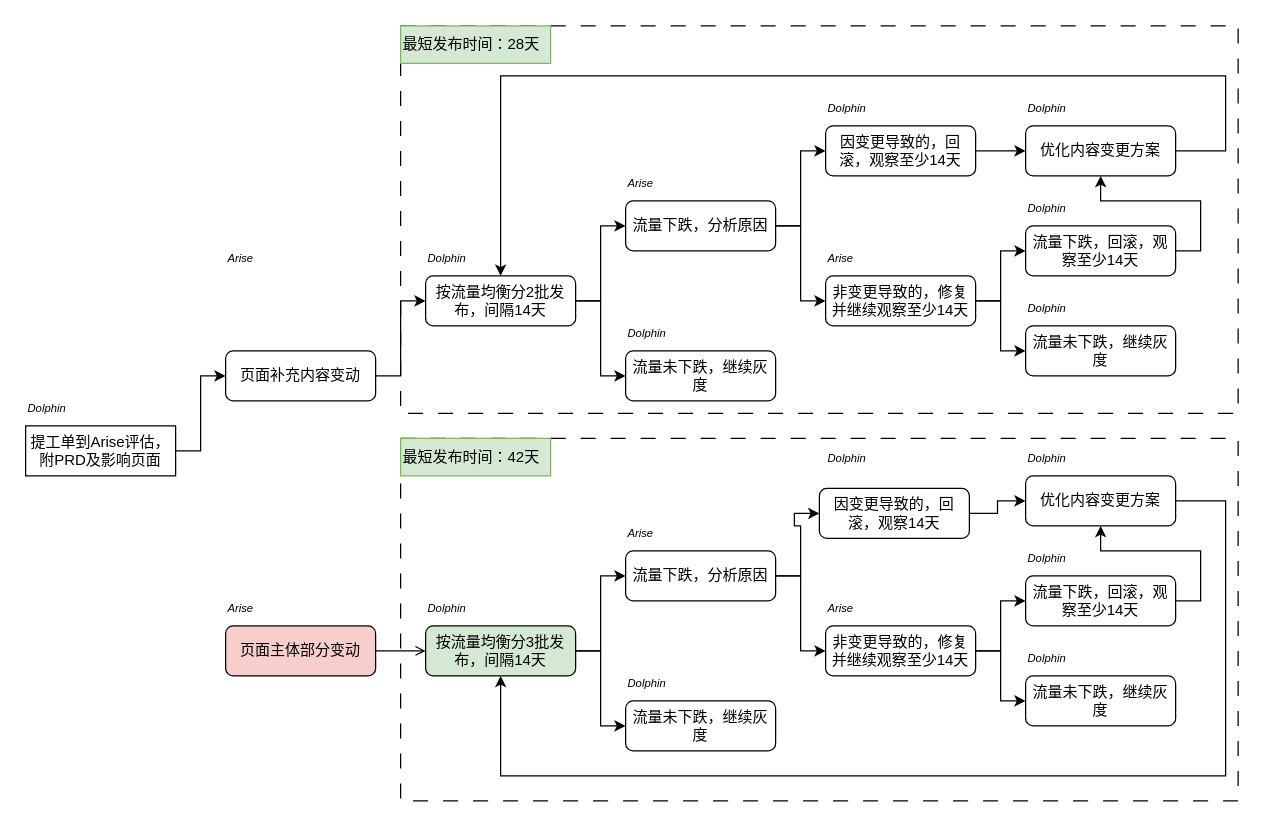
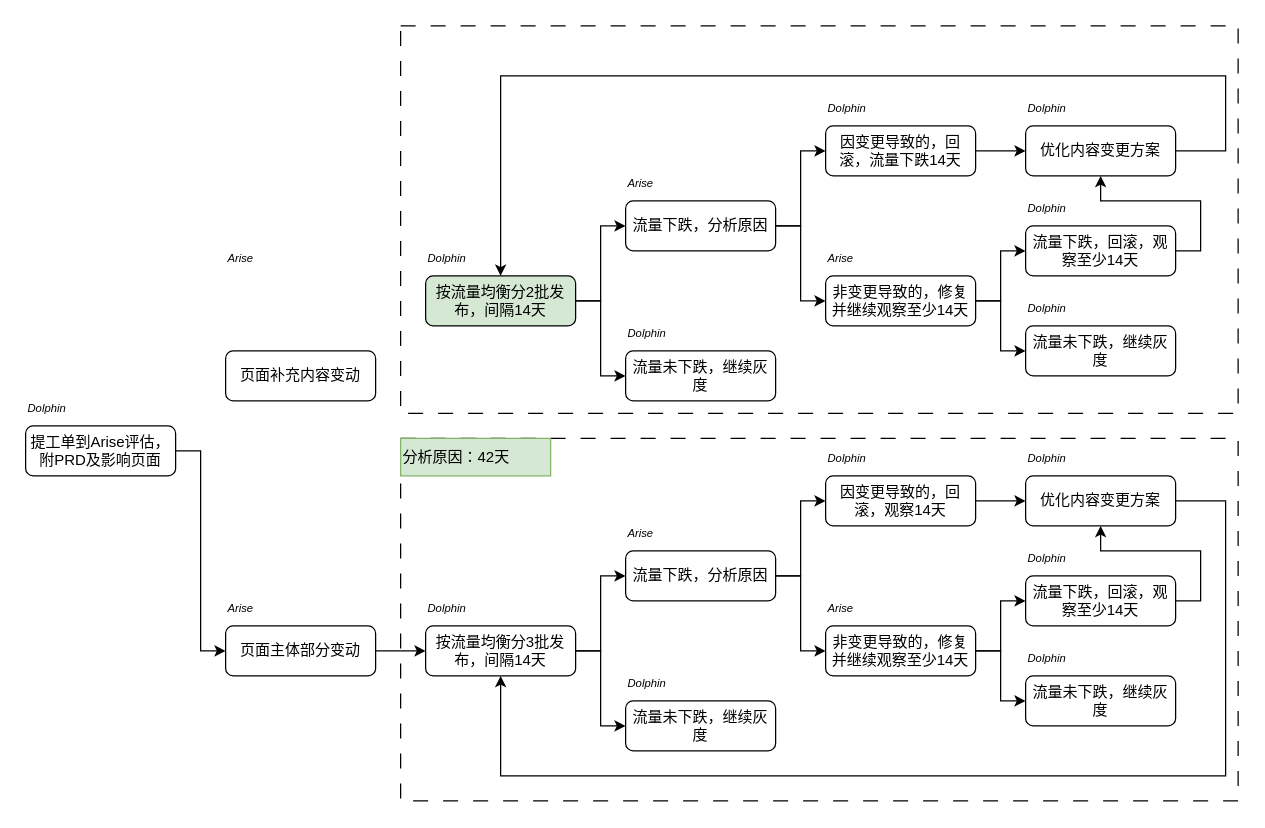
node "最短发布时间：28天": removed
node "因变更导致的，回滚，观察至少14天": label "因变更导致的，回滚，观察至少14天" -> "因变更导致的，回滚，流量下跌14天"
node "按流量均衡分2批发布，间隔14天": fillcolor #ffffff -> #d5e8d4
edge "页面补充内容变动" -> "按流量均衡分2批发布，间隔14天": removed
edge "提工单到Arise评估，附PRD及影响页面" -> "页面补充内容变动": removed
node "提工单到Arise评估，附PRD及影响页面": shape rectangle -> rounded rectangle
node "最短发布时间：42天": label "最短发布时间：42天" -> "分析原因：42天"
node "因变更导致的，回滚，观察14天": moved (894, 513) -> (901, 501)
edge "提工单到Arise评估，附PRD及影响页面" -> "页面主体部分变动": added
node "页面主体部分变动": fillcolor #f8cecc -> #ffffff
edge "页面主体部分变动" -> "按流量均衡分3批发布，间隔14天": arrowhead open -> classic
node "按流量均衡分3批发布，间隔14天": fillcolor #d5e8d4 -> #ffffff
